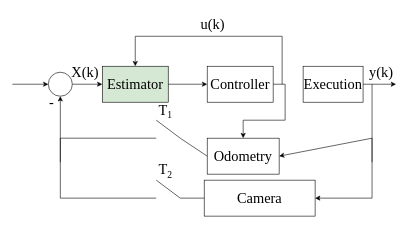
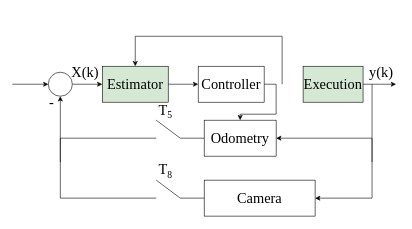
node "u(k)": removed
node "Controller": moved (240, 84) -> (231, 84)
node "Execution": fillcolor #ffffff -> #d5e8d4
node "T1": label "T1" -> "T5"
node "Odometry": moved (243, 156) -> (240, 138)
node "T2": label "T2" -> "T8"
